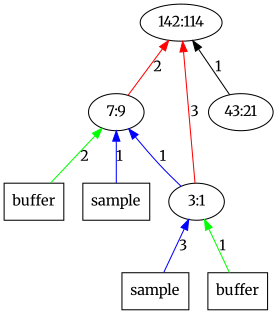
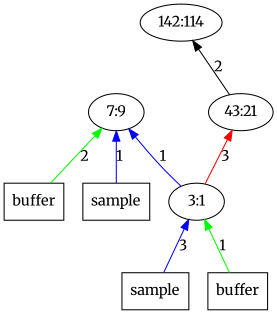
edge "43:21" -> "142:114": label "1" -> "2"
edge "7:9" -> "142:114": removed, label "2"
edge "3:1" -> "142:114": now "3:1" -> "43:21"
